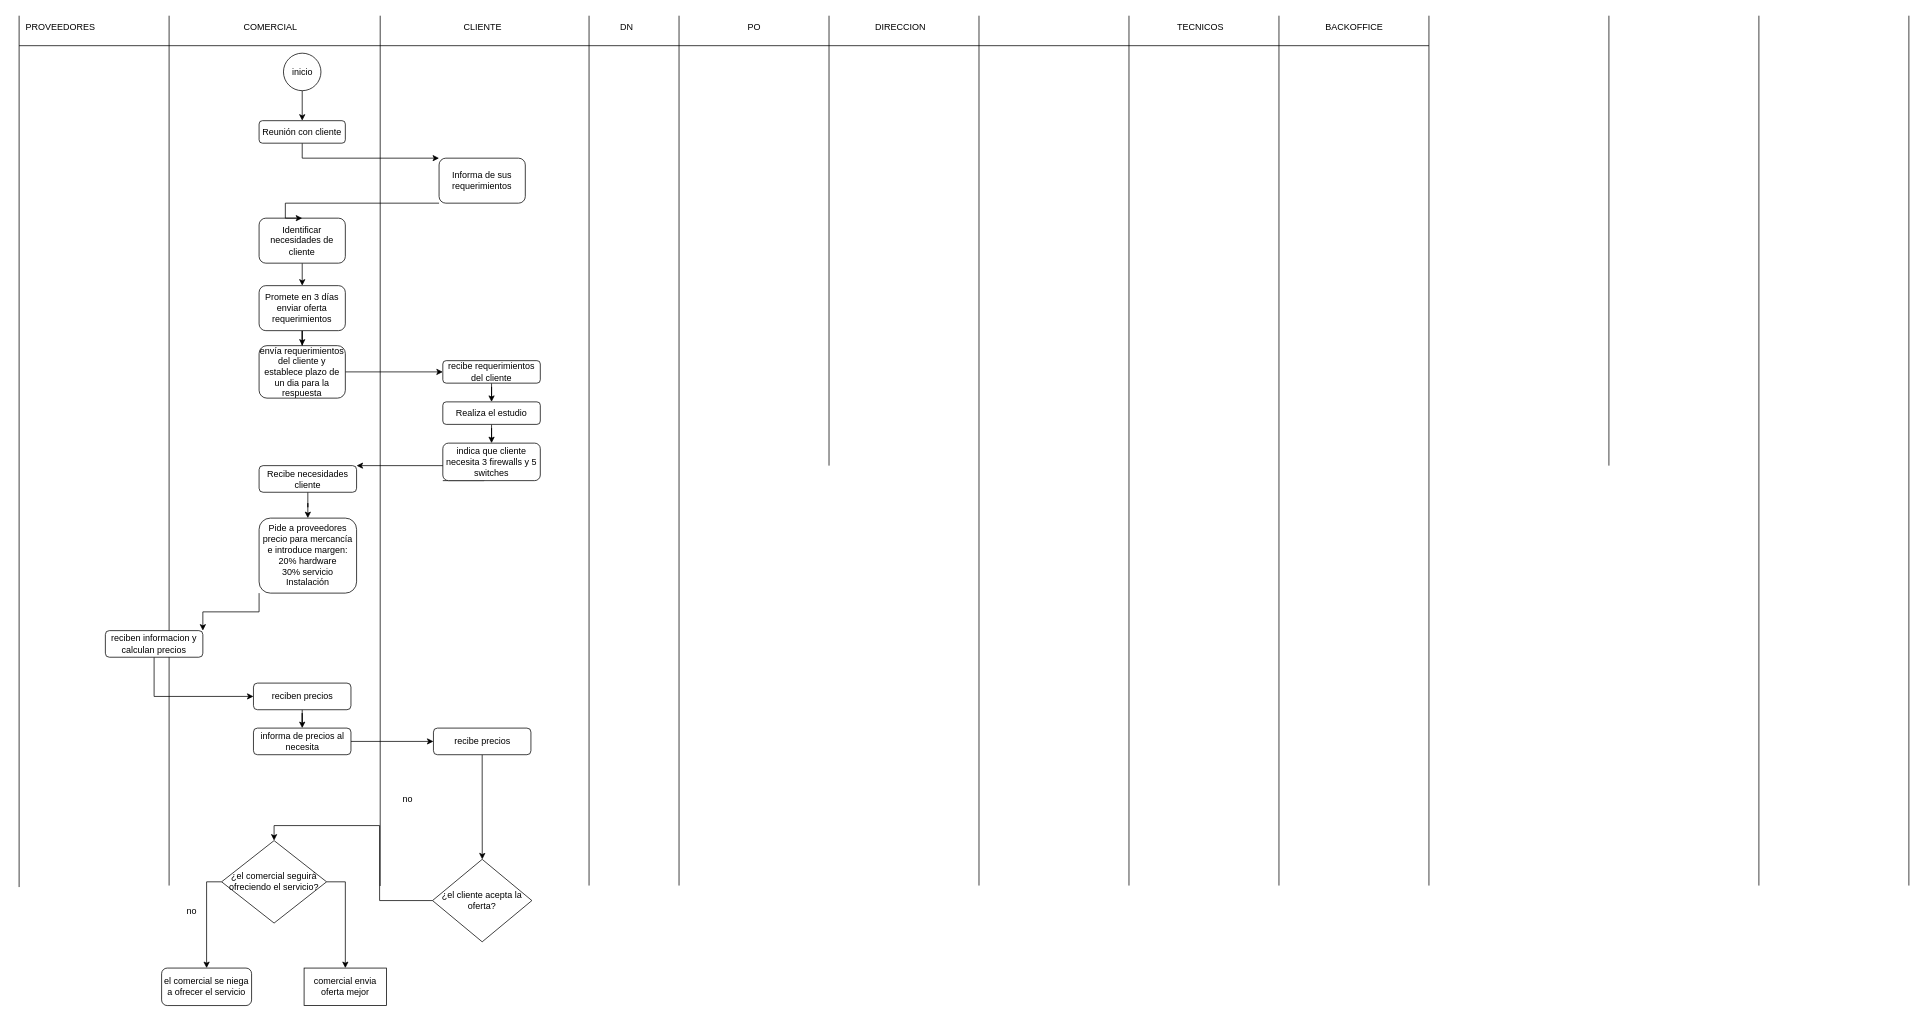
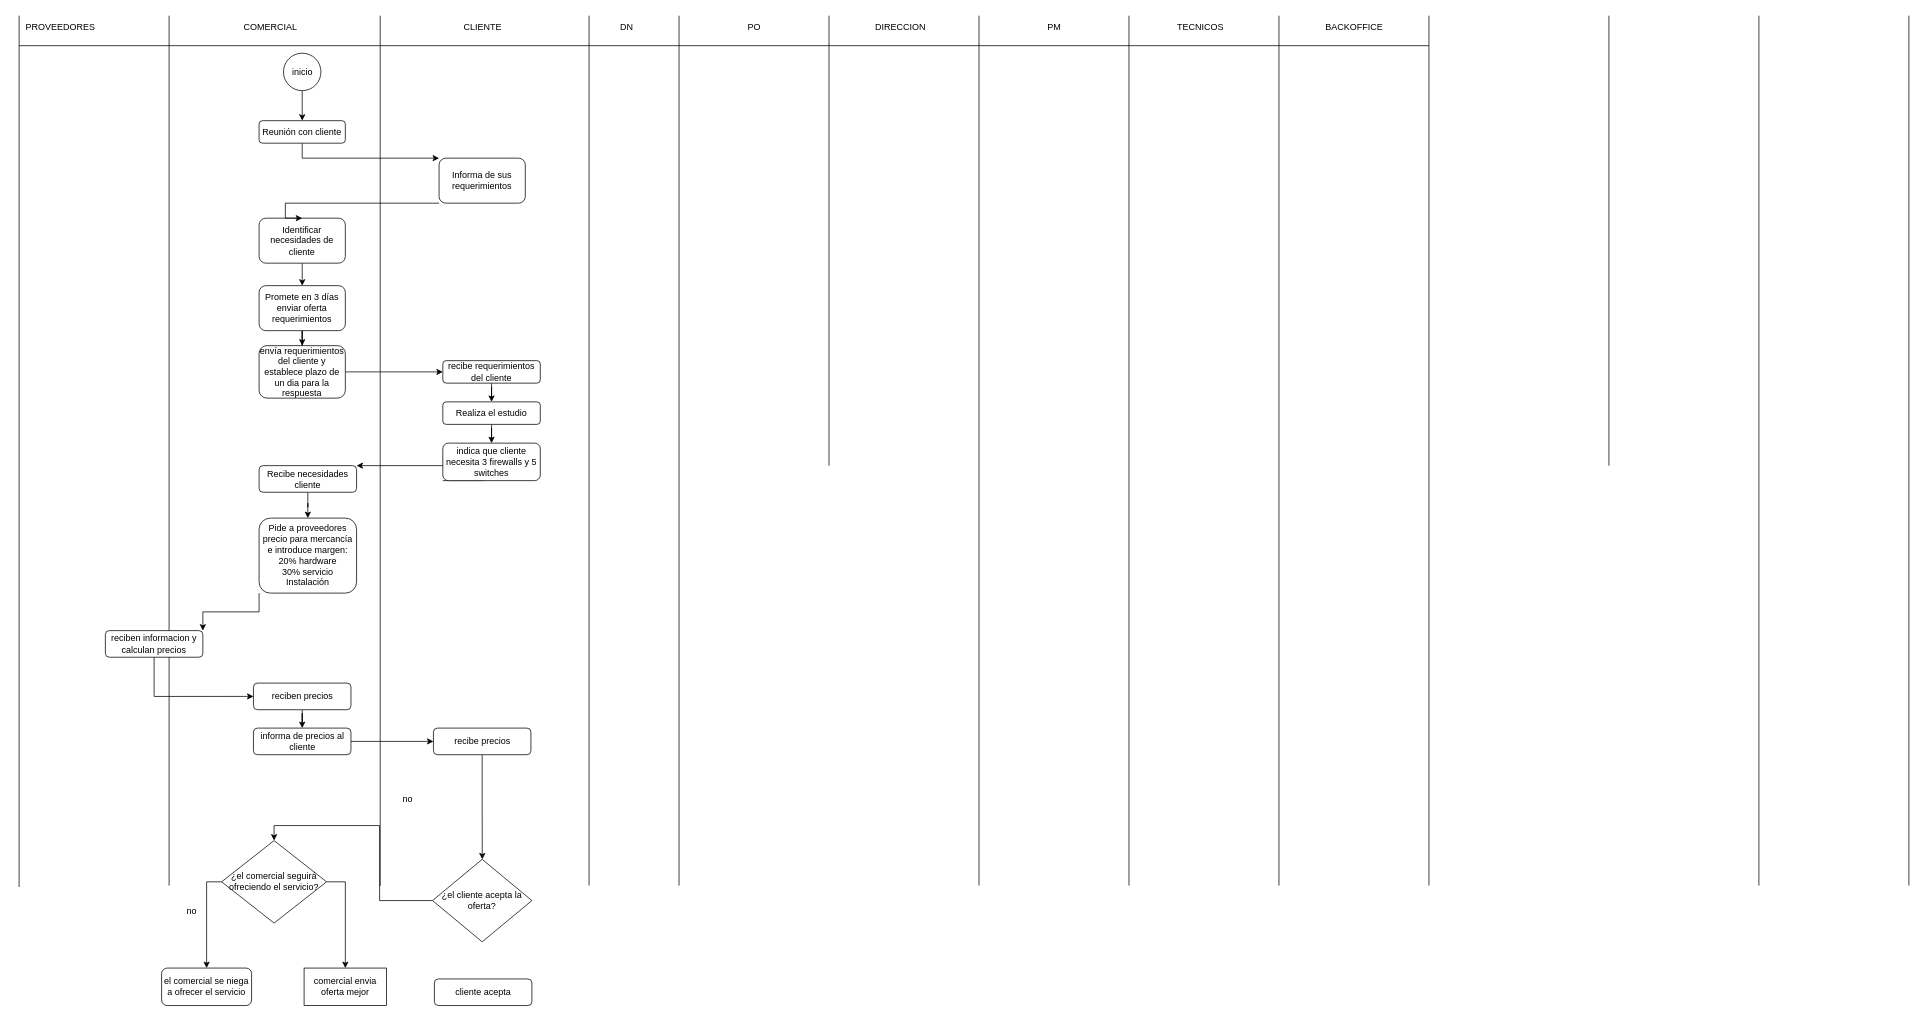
node "PM": added
node "informa de precios al necesita": label "informa de precios al necesita" -> "informa de precios al cliente"
node "cliente acepta": added
